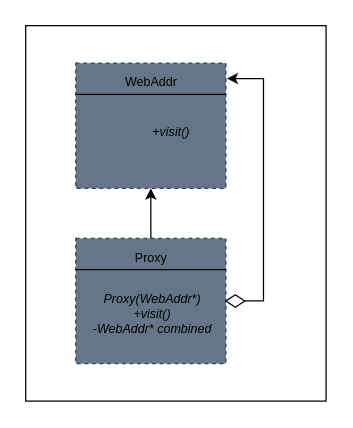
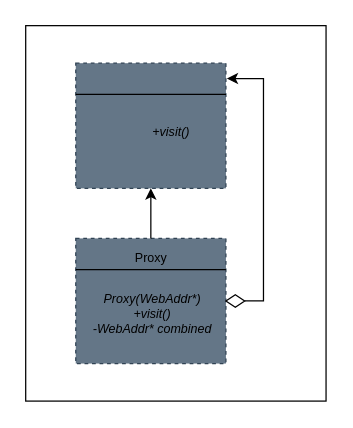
node "WebAddr": removed
